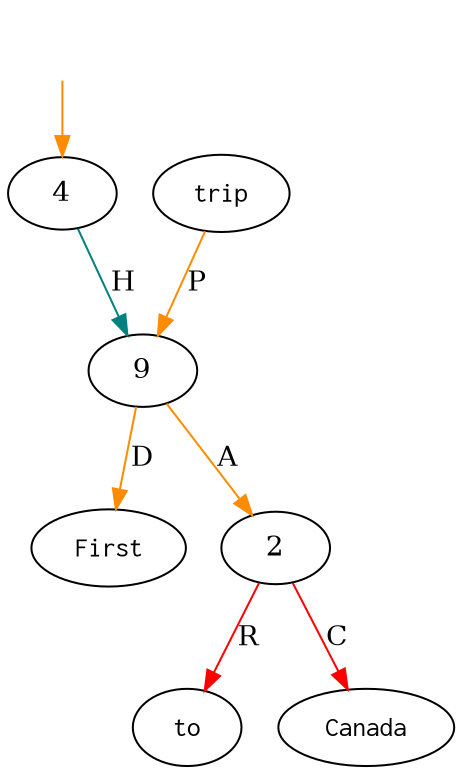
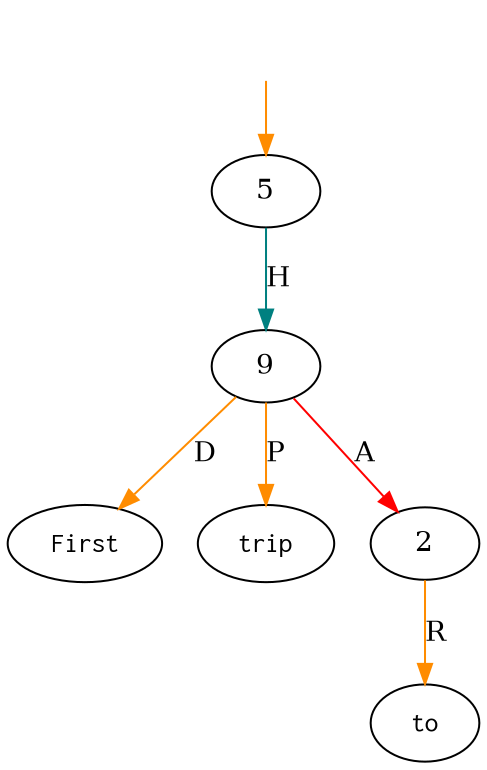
node "4": label "4" -> "5"
edge "trip" -> "9": reversed
edge "9" -> "2": color darkorange -> red
edge "2" -> "to": color red -> darkorange
node "Canada": removed
